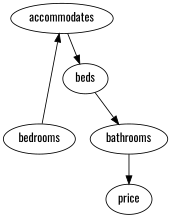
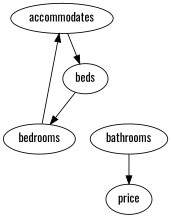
edge "beds" -> "bathrooms": now "beds" -> "bedrooms"
